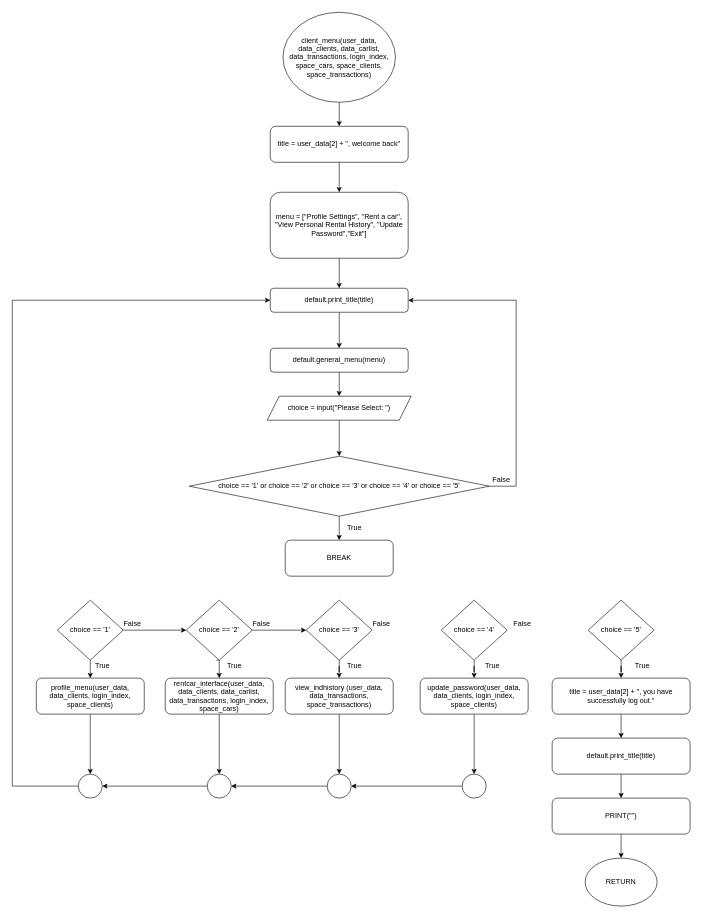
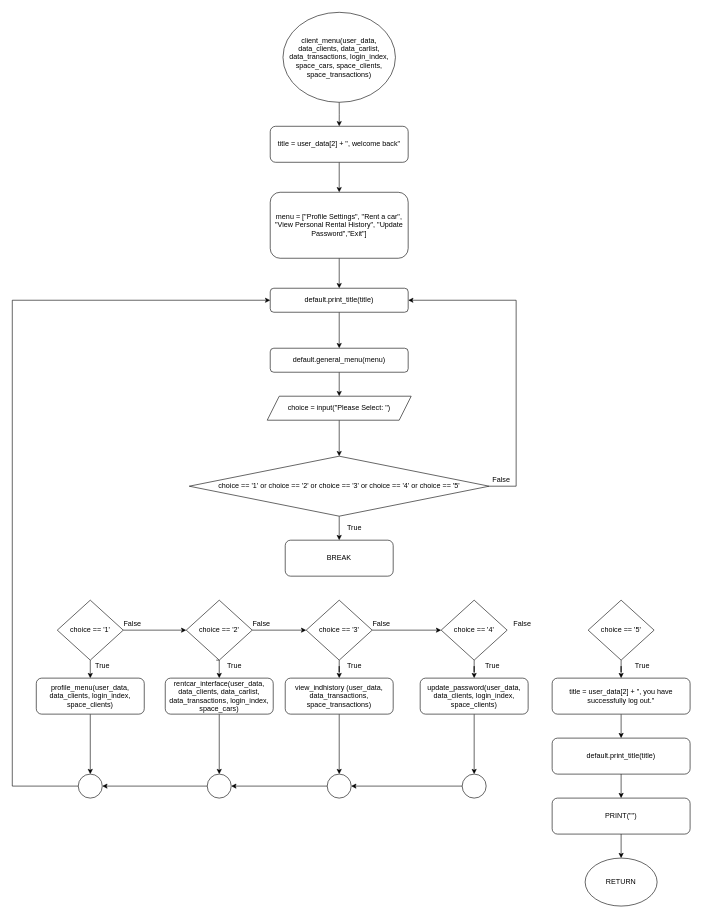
edge "choice == '3'" -> "choice == '4'": added
